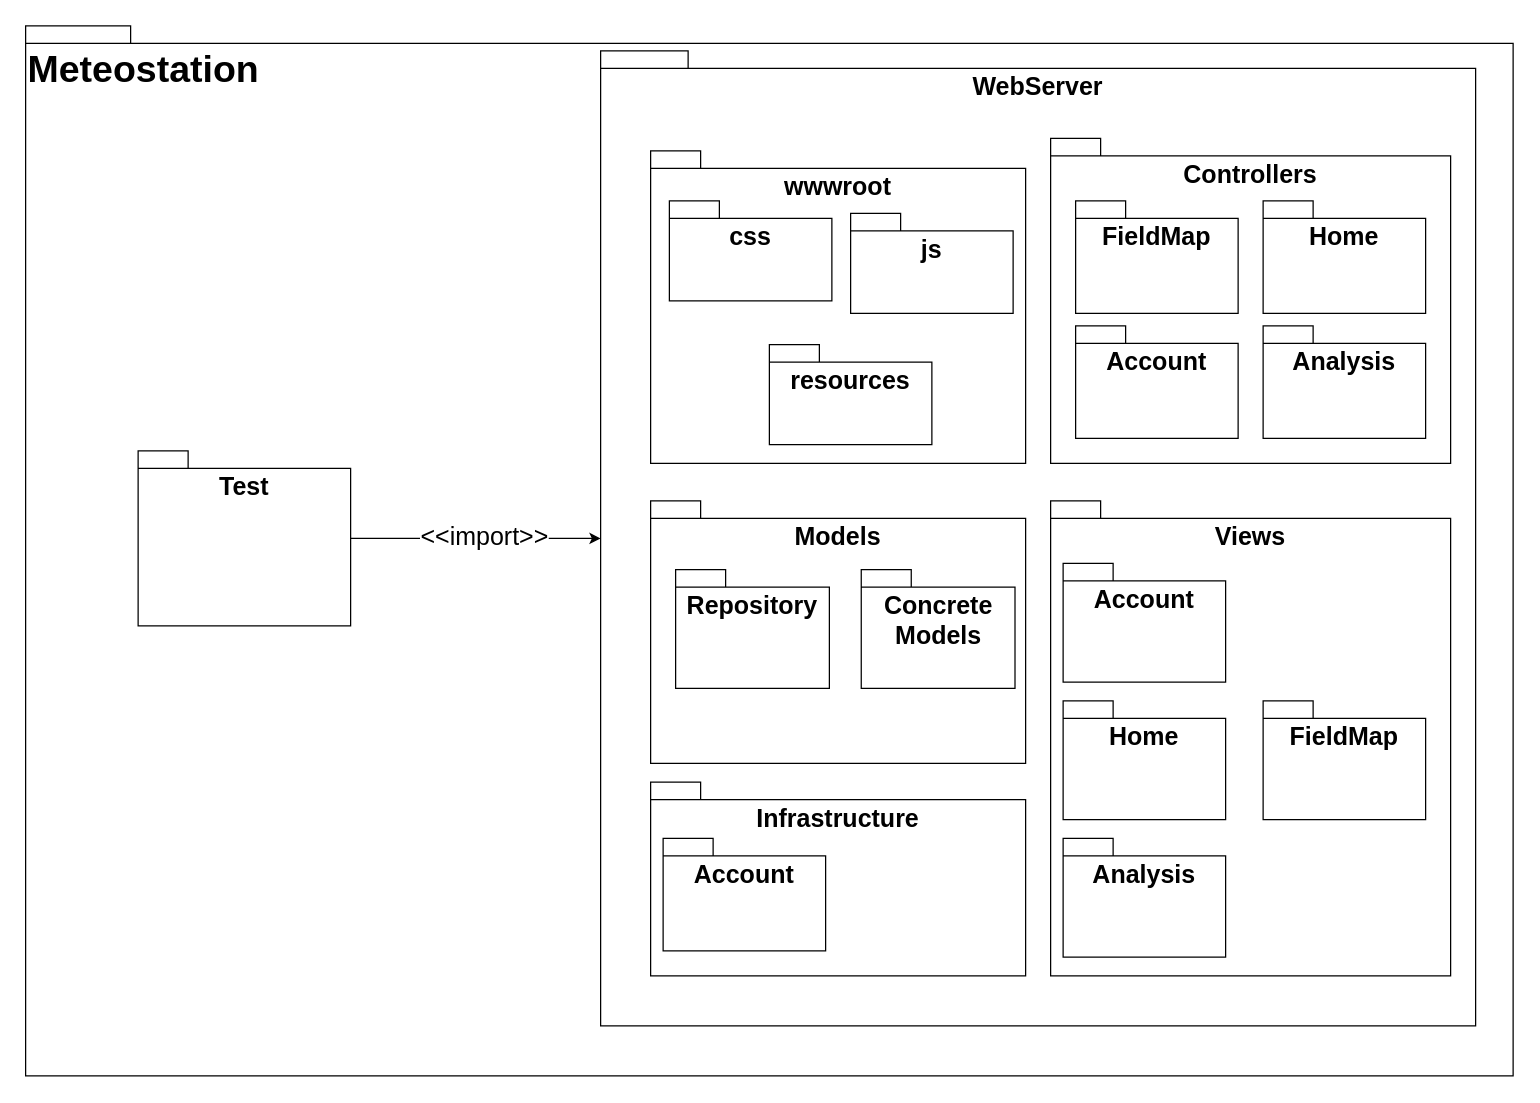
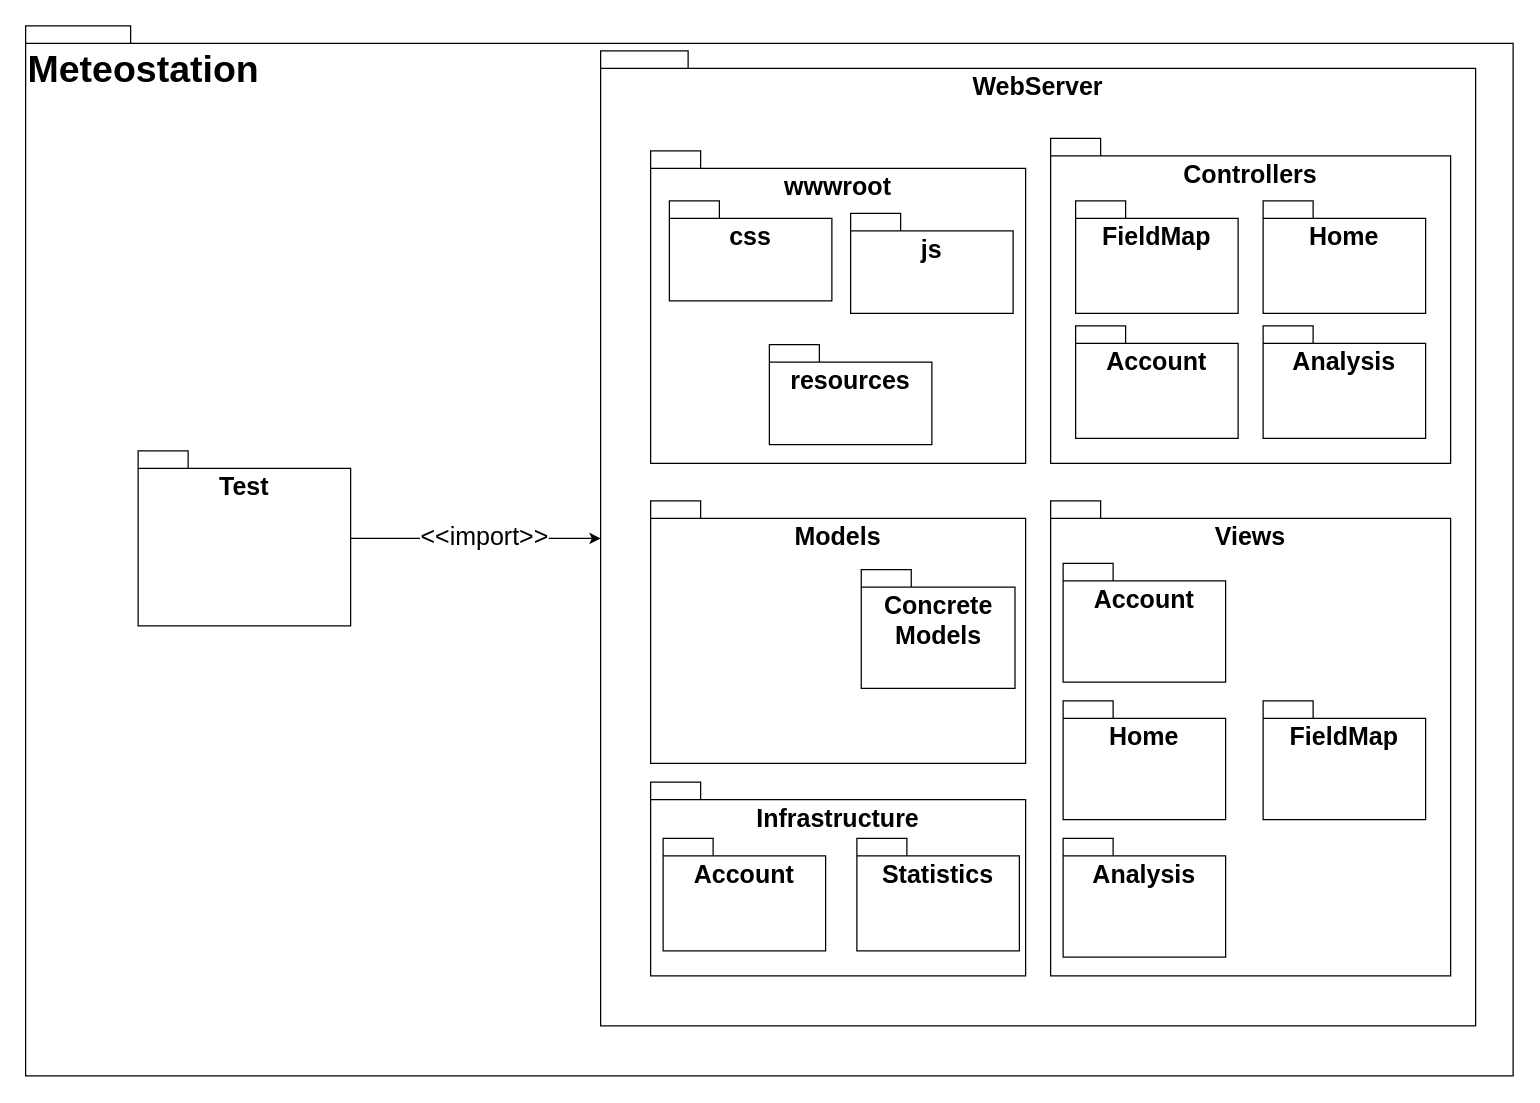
node "Repository": removed
node "Statistics": added
